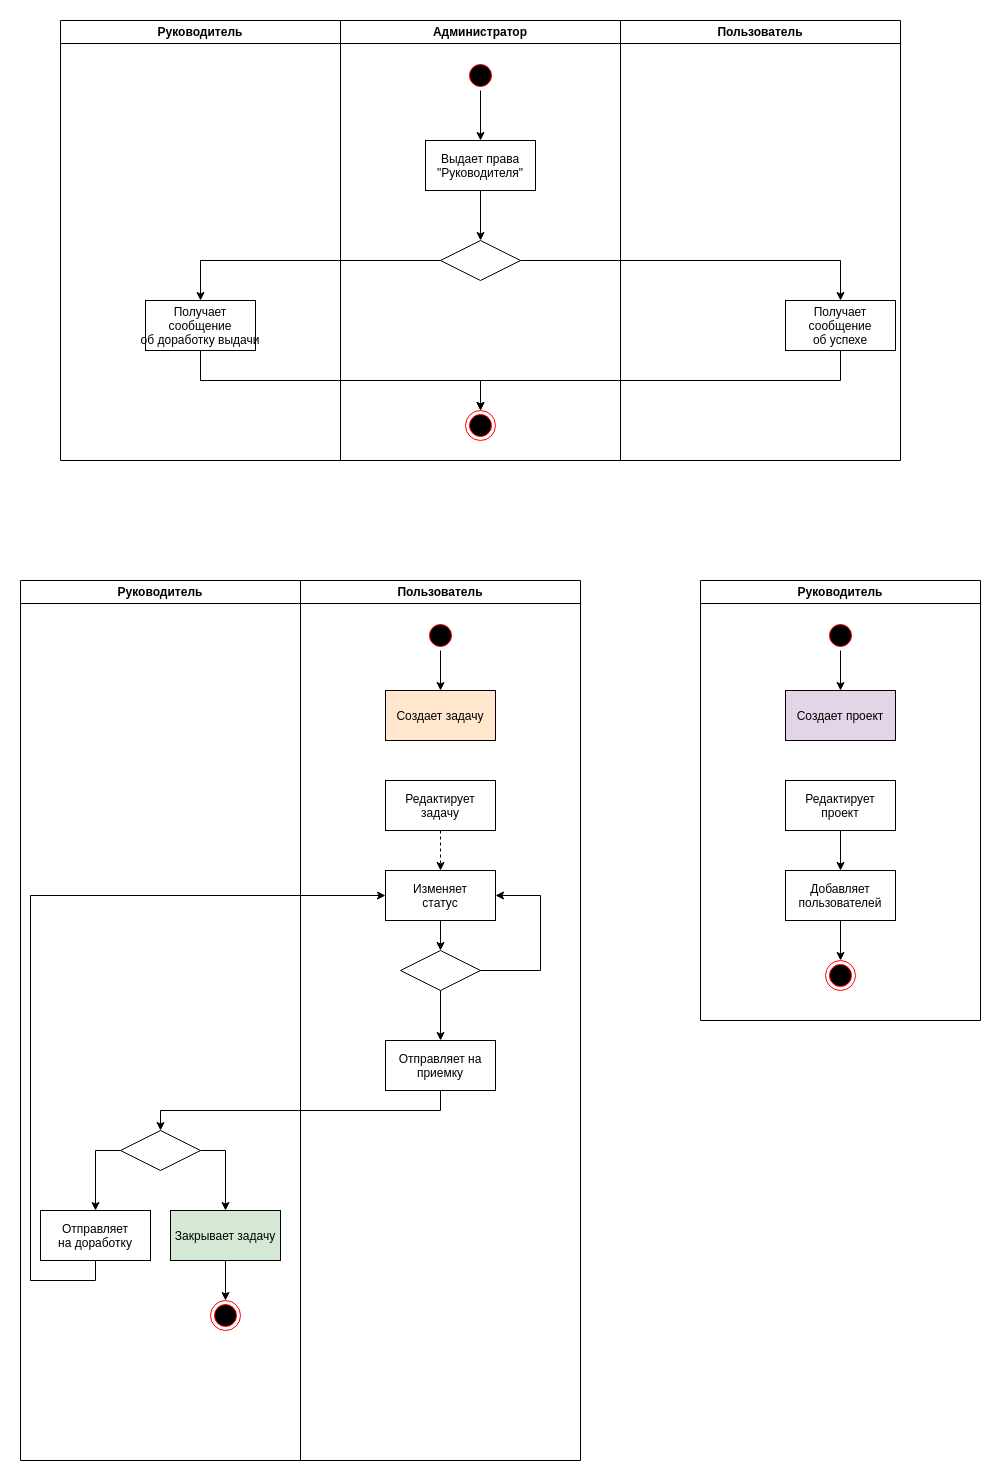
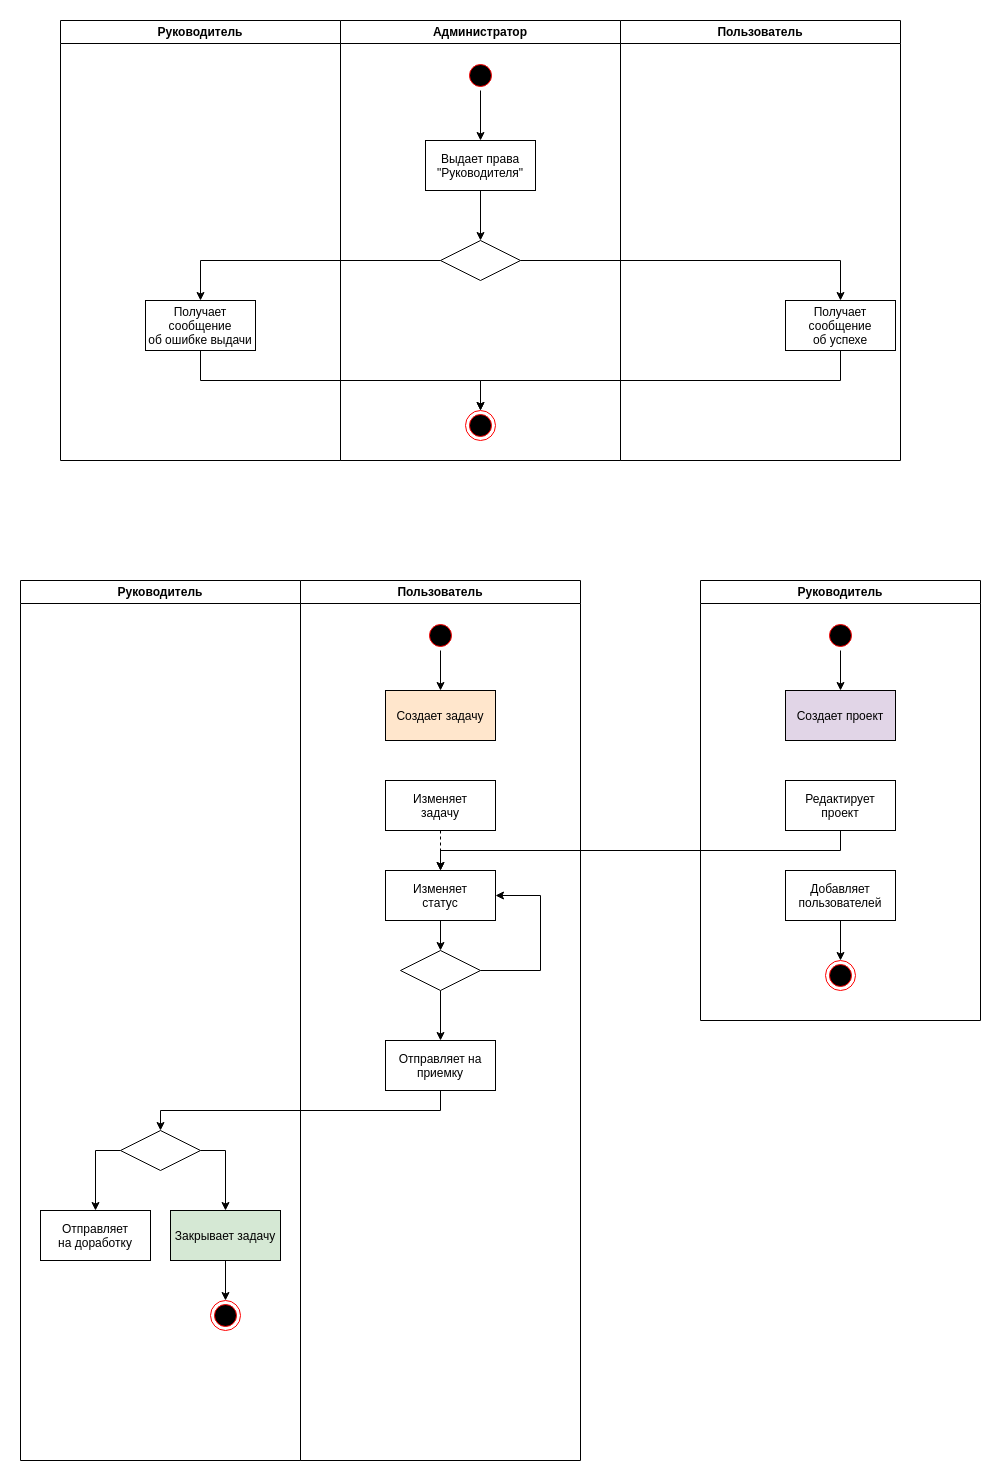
node "Получает сообщение об доработку выдачи": label "Получает сообщение об доработку выдачи" -> "Получает сообщение об ошибке выдачи"
node "Редактирует задачу": label "Редактирует задачу" -> "Изменяет задачу"
edge "Редактирует проект" -> "Добавляет пользователей": now "Редактирует проект" -> "Изменяет статус"
edge "Отправляет на доработку" -> "Изменяет статус": removed
